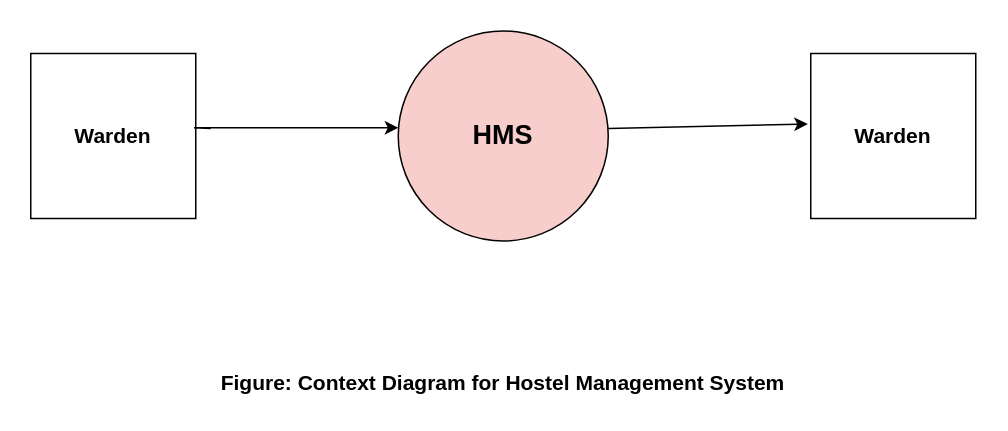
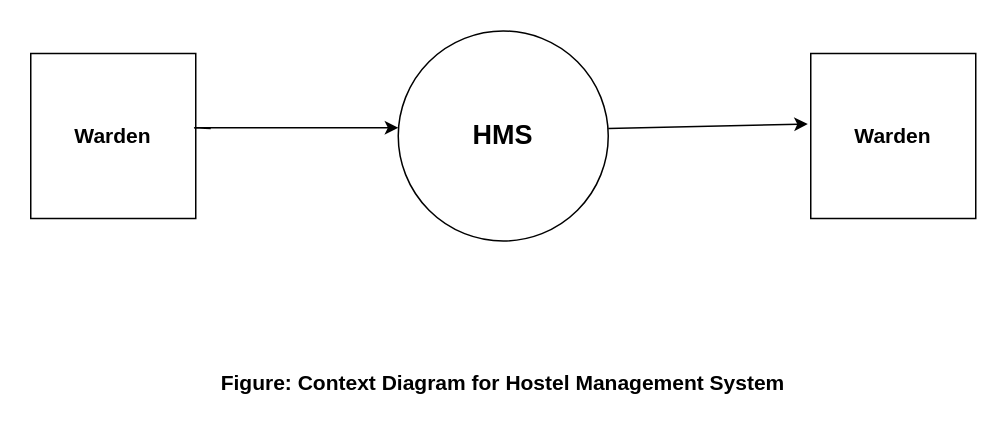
node "HMS": fillcolor #f8cecc -> #ffffff
